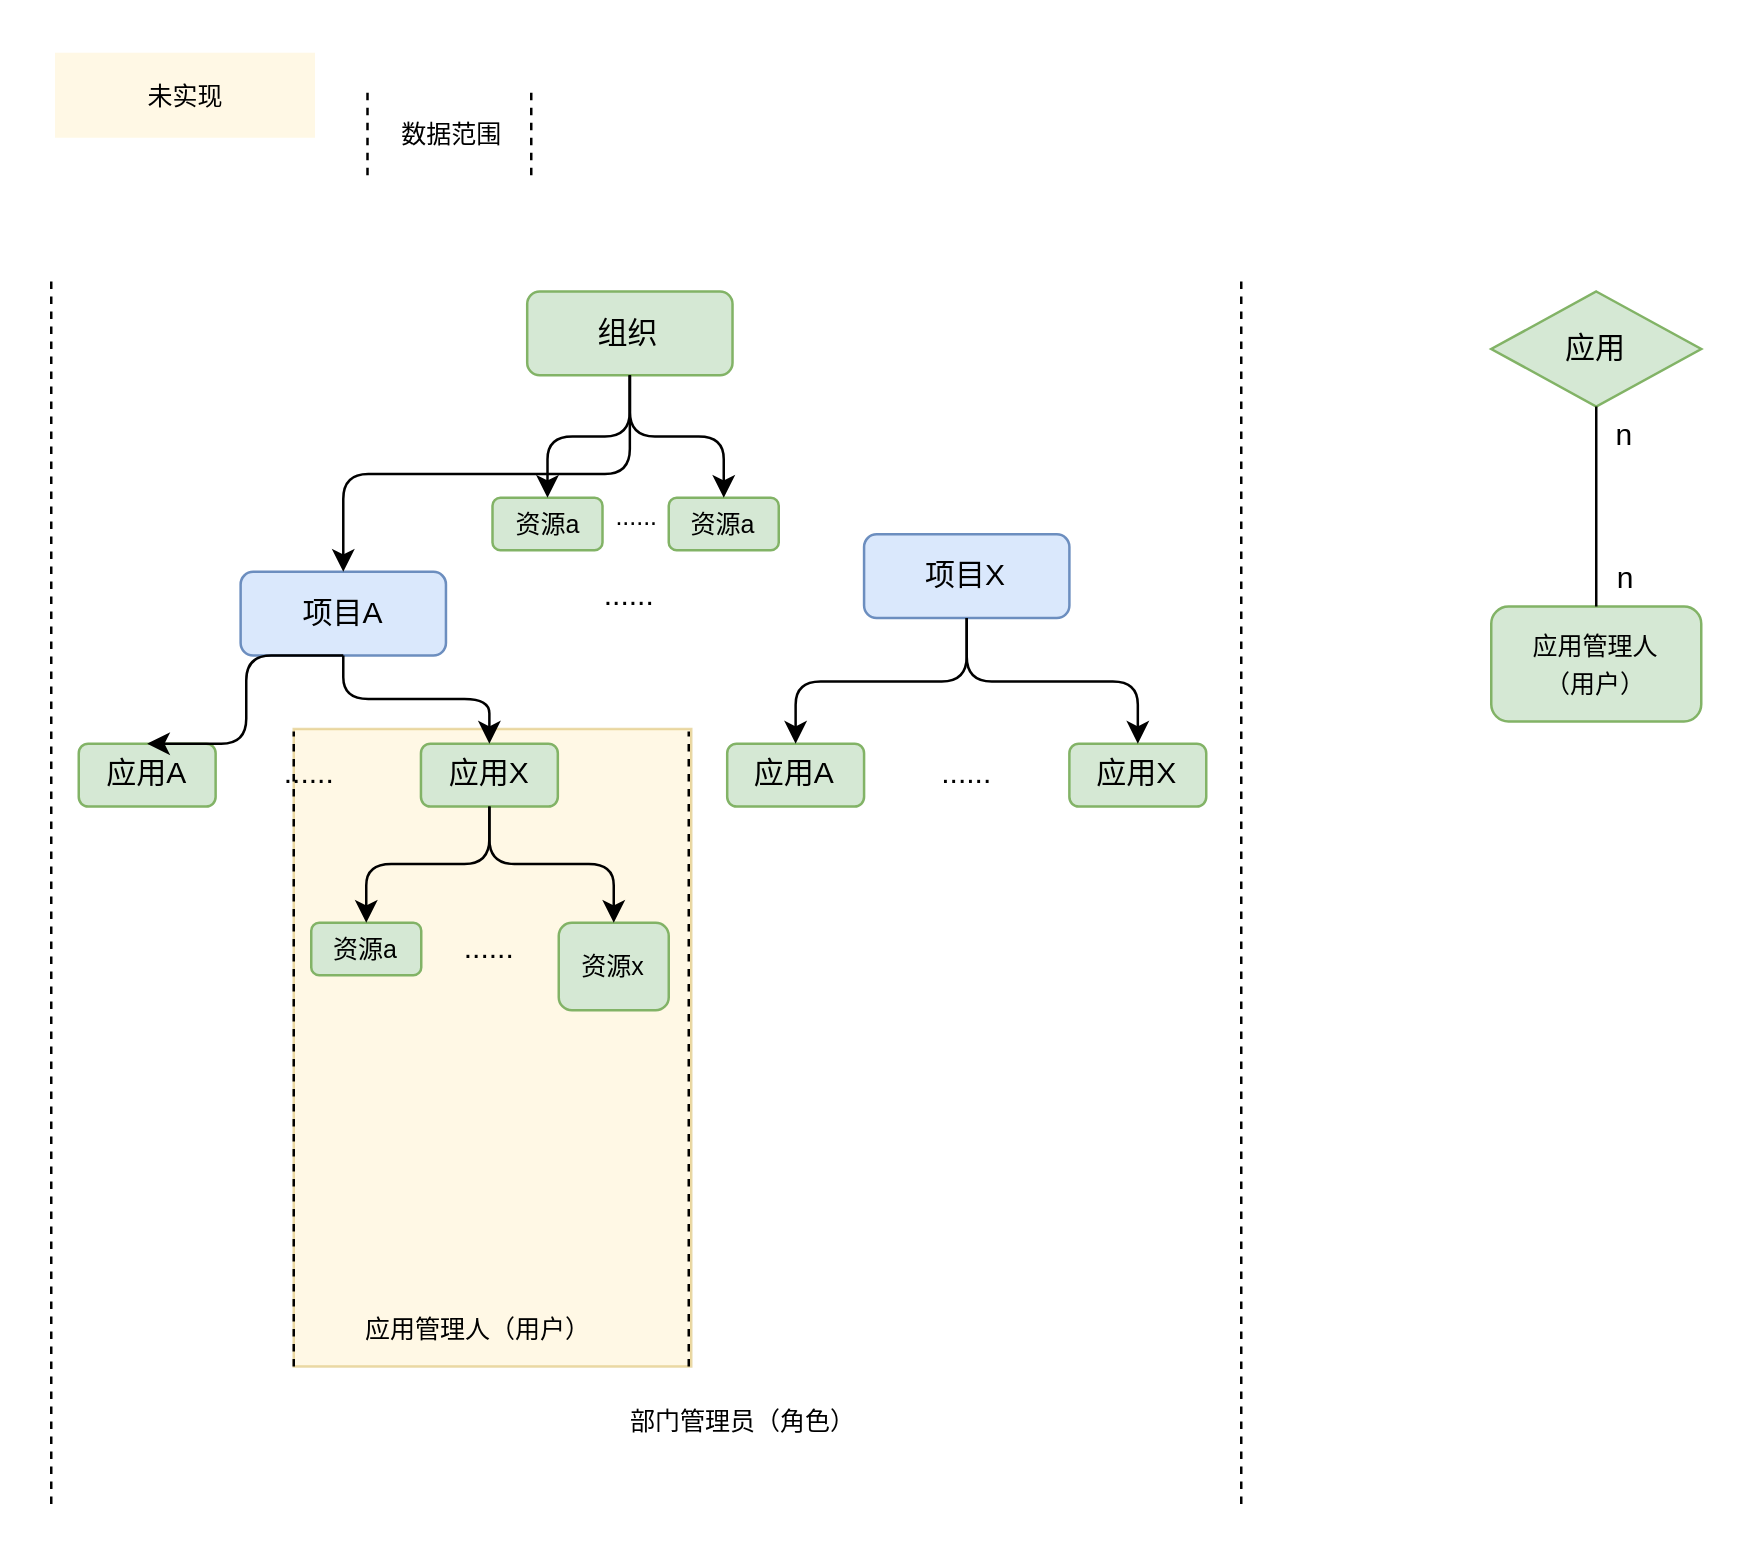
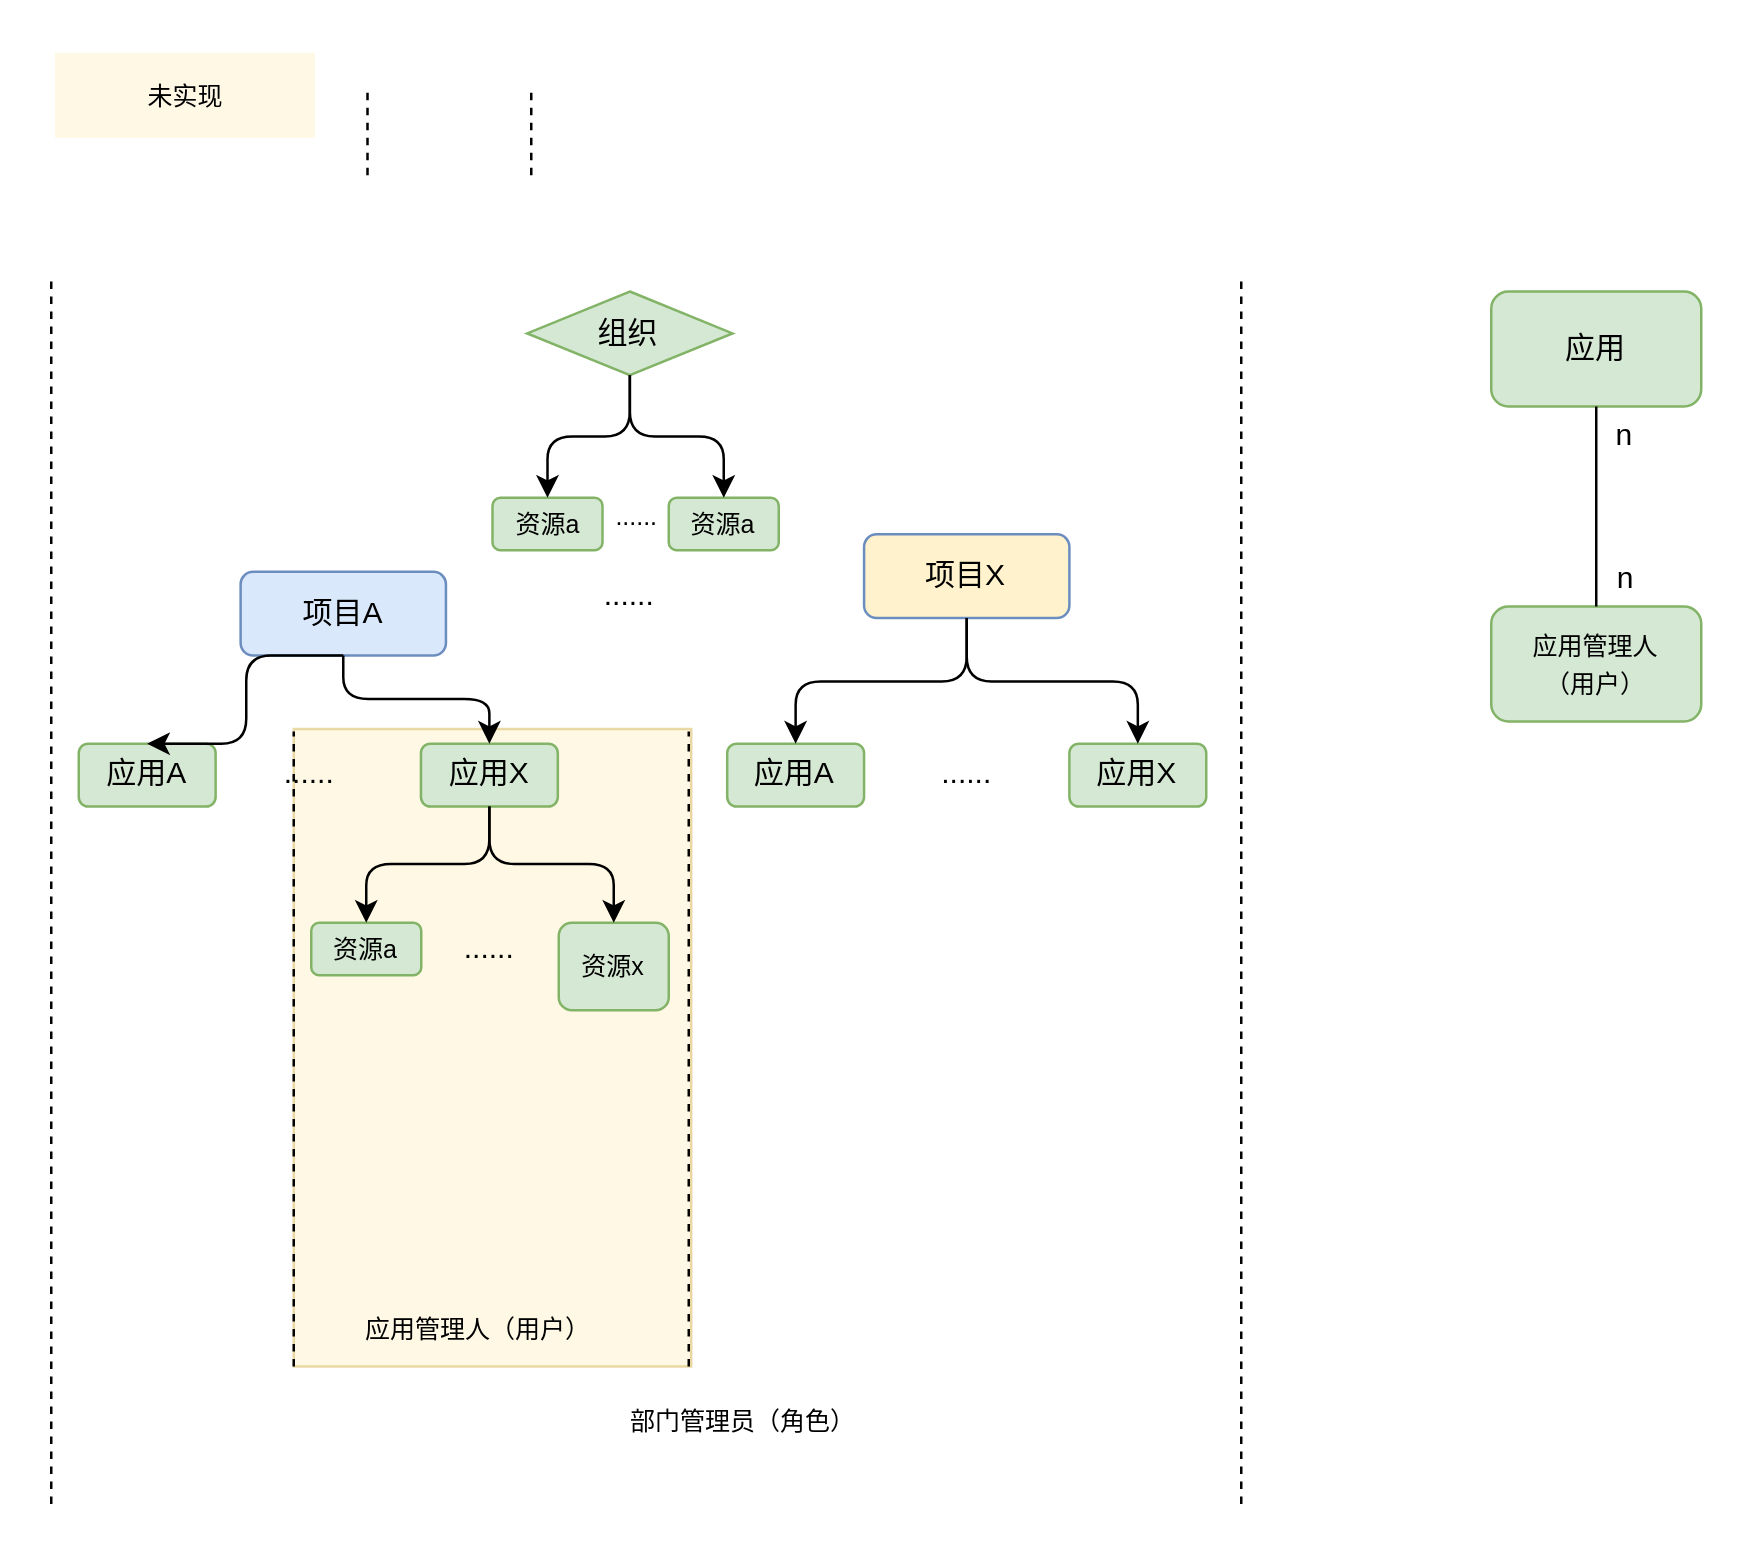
node "数据范围": removed
node "组织": shape rounded rectangle -> diamond
node "应用": shape diamond -> rounded rectangle
edge "组织" -> "项目A": removed
node "项目X": fillcolor #dae8fc -> #fff2cc
